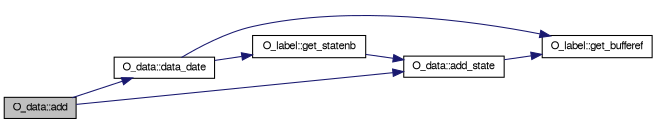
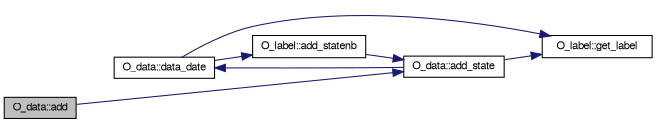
node "O_label::get_statenb": label "O_label::get_statenb" -> "O_label::add_statenb"
node "O_label::get_bufferef": label "O_label::get_bufferef" -> "O_label::get_label"
edge "O_data::add" -> "O_data::data_date": now "O_data::add_state" -> "O_data::data_date"
